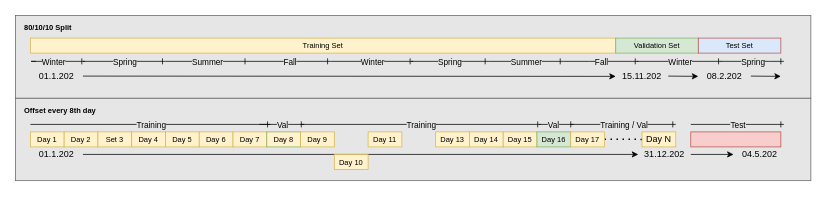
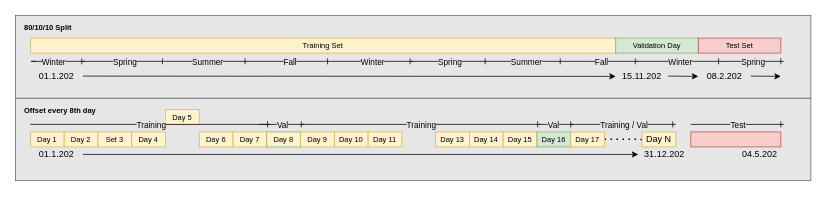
node "Validation Set": label "Validation Set" -> "Validation Day"
node "Test Set": fillcolor #dae8fc -> #f8cecc
node "Day 5": moved (182, 139) -> (182, 117)
edge "31.12.202" -> "04.5.202": removed
node "Day 10": moved (351, 162) -> (351, 139)
